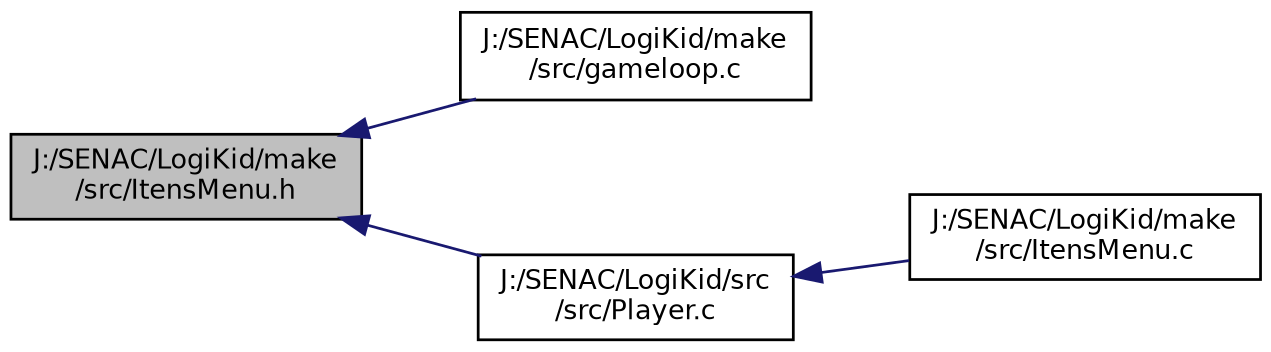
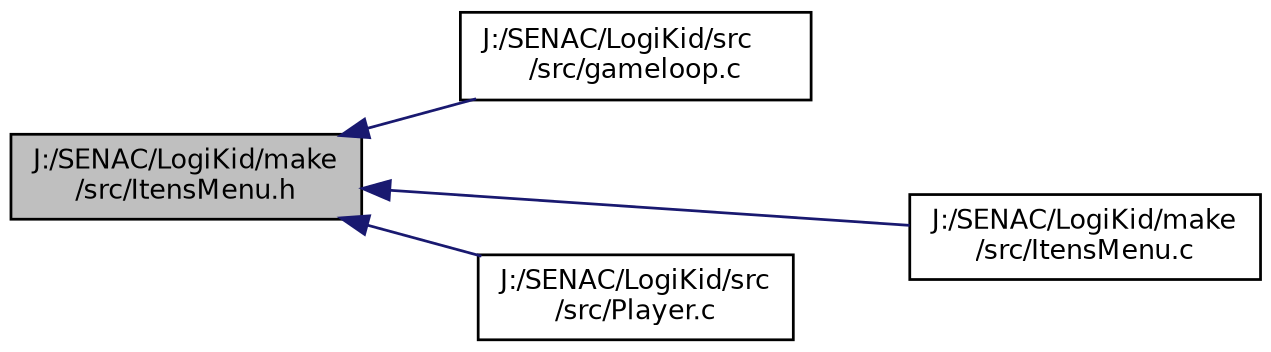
node "J:/SENAC/LogiKid/make /src/gameloop.c": label "J:/SENAC/LogiKid/make /src/gameloop.c" -> "J:/SENAC/LogiKid/src /src/gameloop.c"
edge "J:/SENAC/LogiKid/make /src/ItensMenu.c" -> "J:/SENAC/LogiKid/src /src/Player.c": now "J:/SENAC/LogiKid/make /src/ItensMenu.c" -> "J:/SENAC/LogiKid/make /src/ItensMenu.h"
